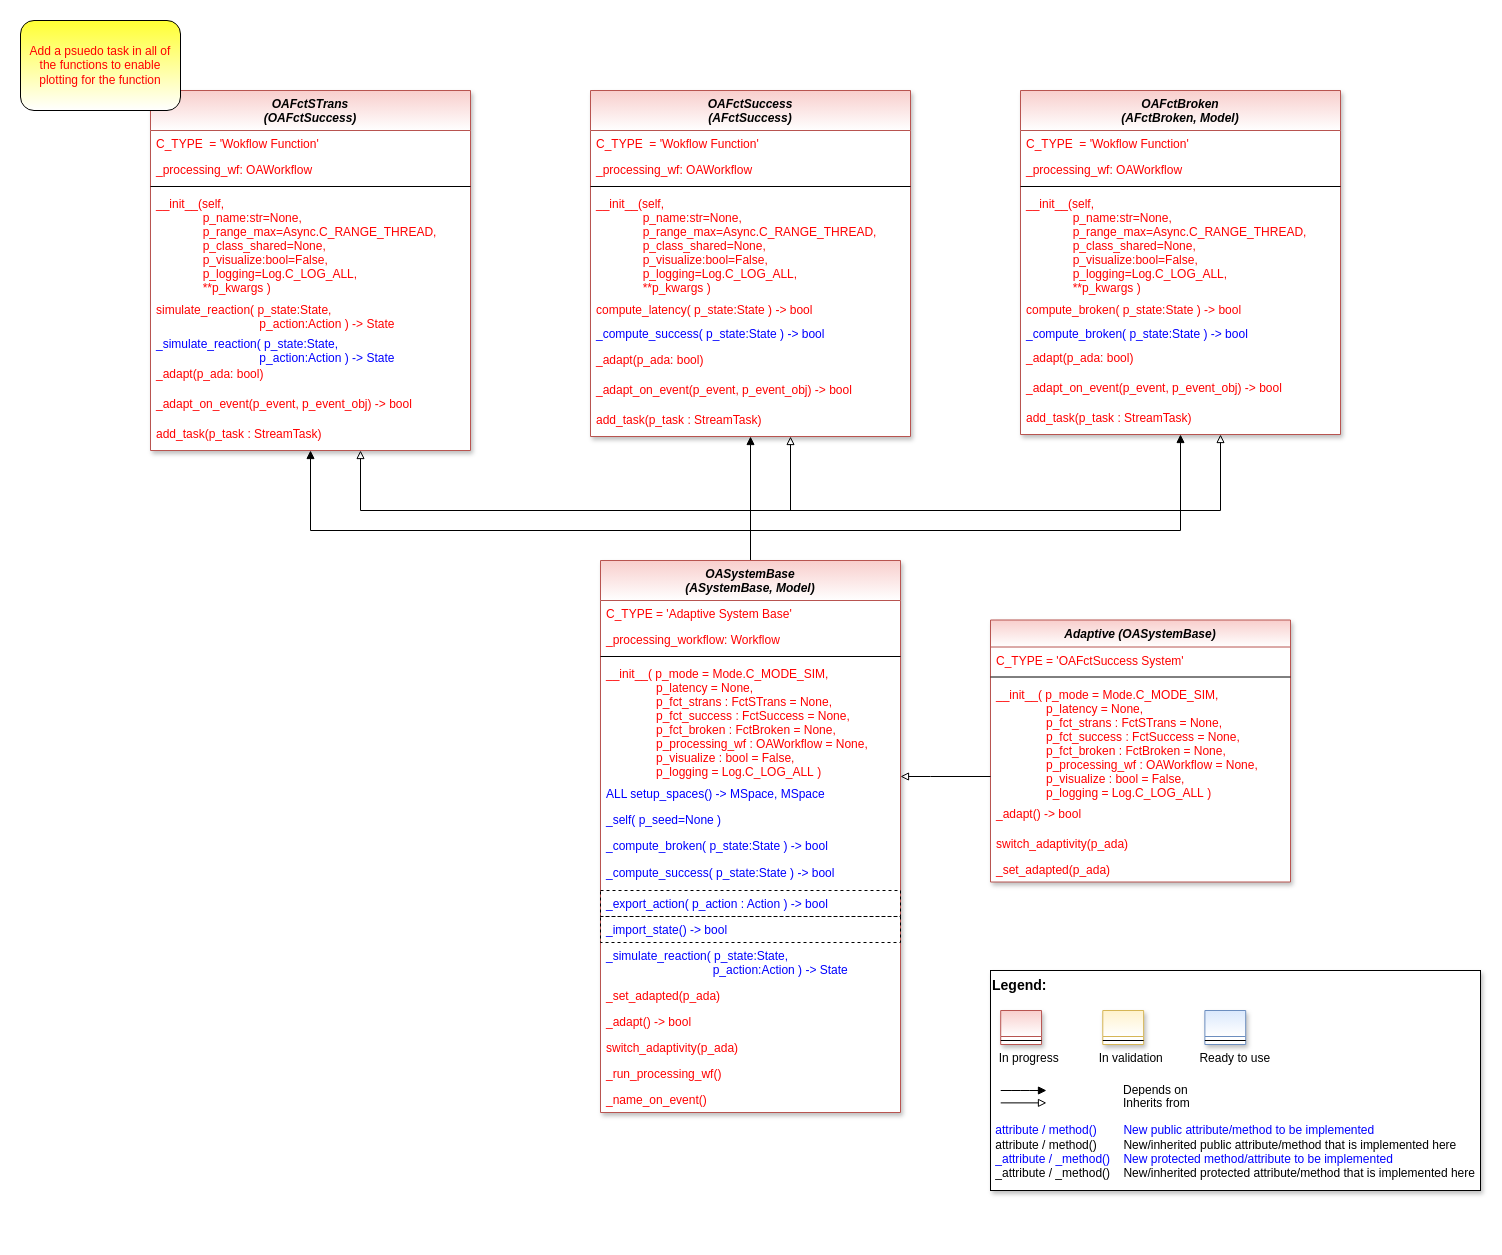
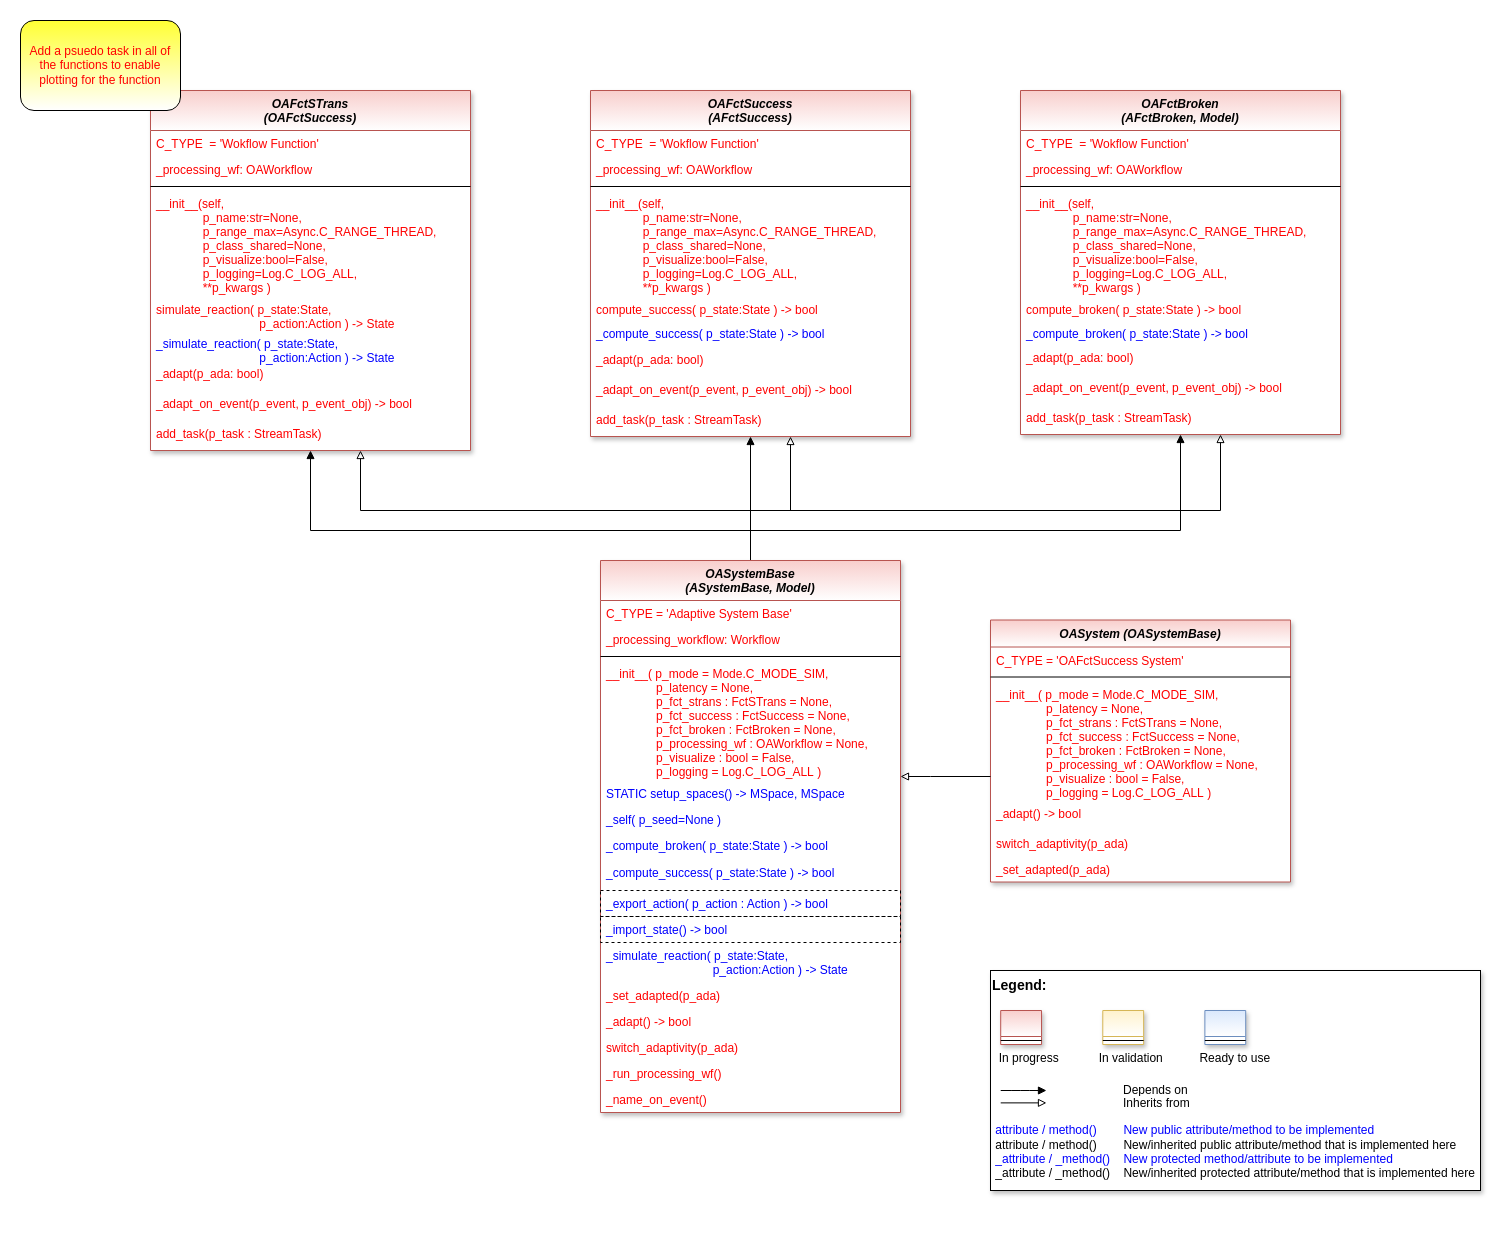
node "compute_latency( p_state:State ) -> bool": label "compute_latency( p_state:State ) -> bool" -> "compute_success( p_state:State ) -> bool"
node "Adaptive (OASystemBase)": label "Adaptive (OASystemBase)" -> "OASystem (OASystemBase)"
node "ALL setup_spaces() -> MSpace, MSpace": label "ALL setup_spaces() -> MSpace, MSpace" -> "STATIC setup_spaces() -> MSpace, MSpace"
